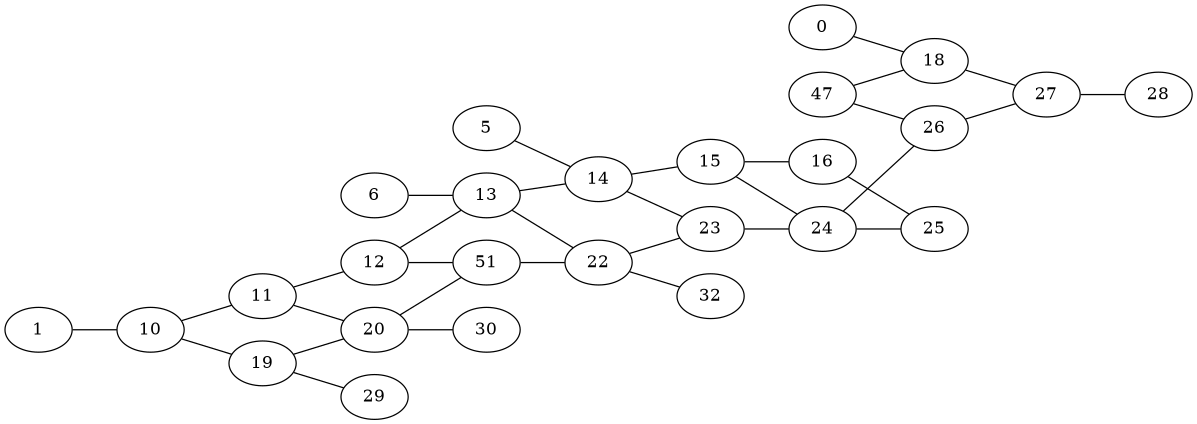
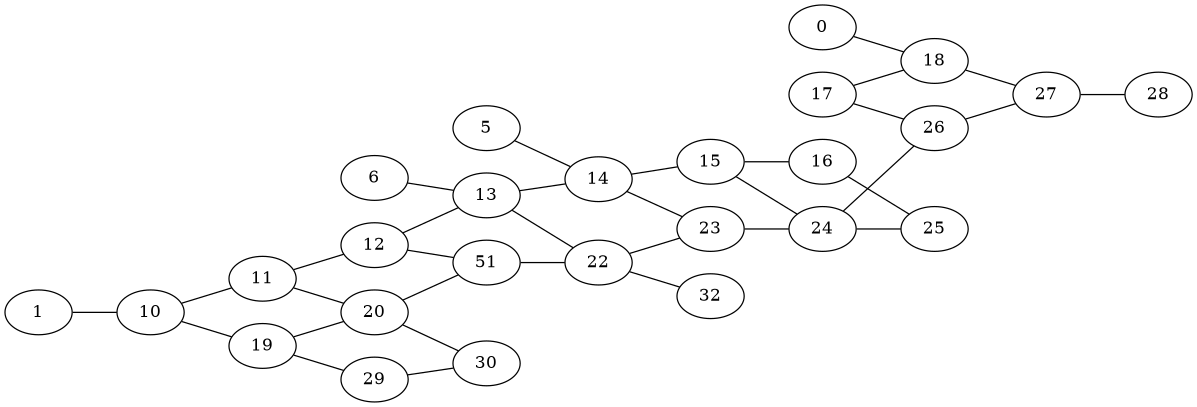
node "47": label "47" -> "17"
edge "30" -- "29": added
